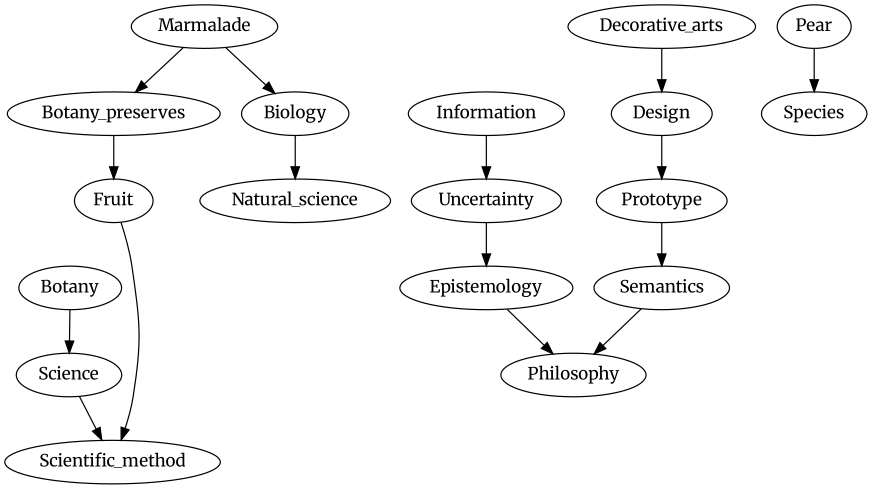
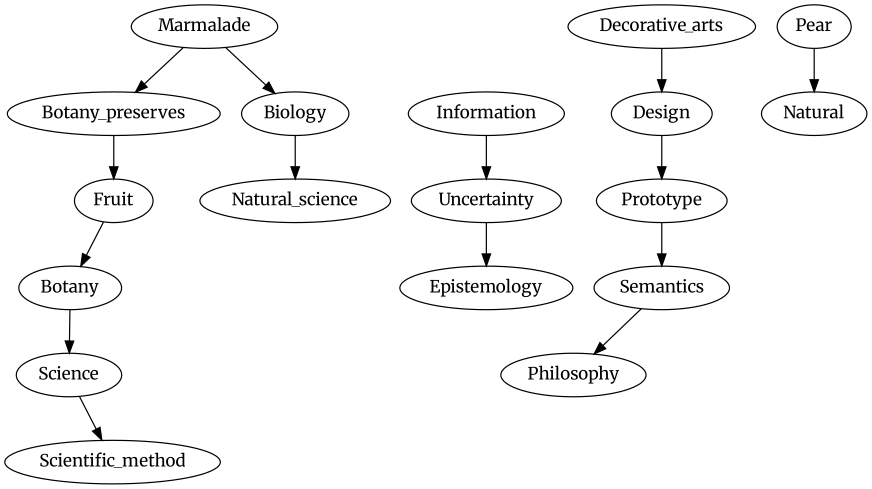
node "Species": label "Species" -> "Natural"
edge "Fruit" -> "Scientific_method": now "Fruit" -> "Botany"
edge "Epistemology" -> "Philosophy": removed
